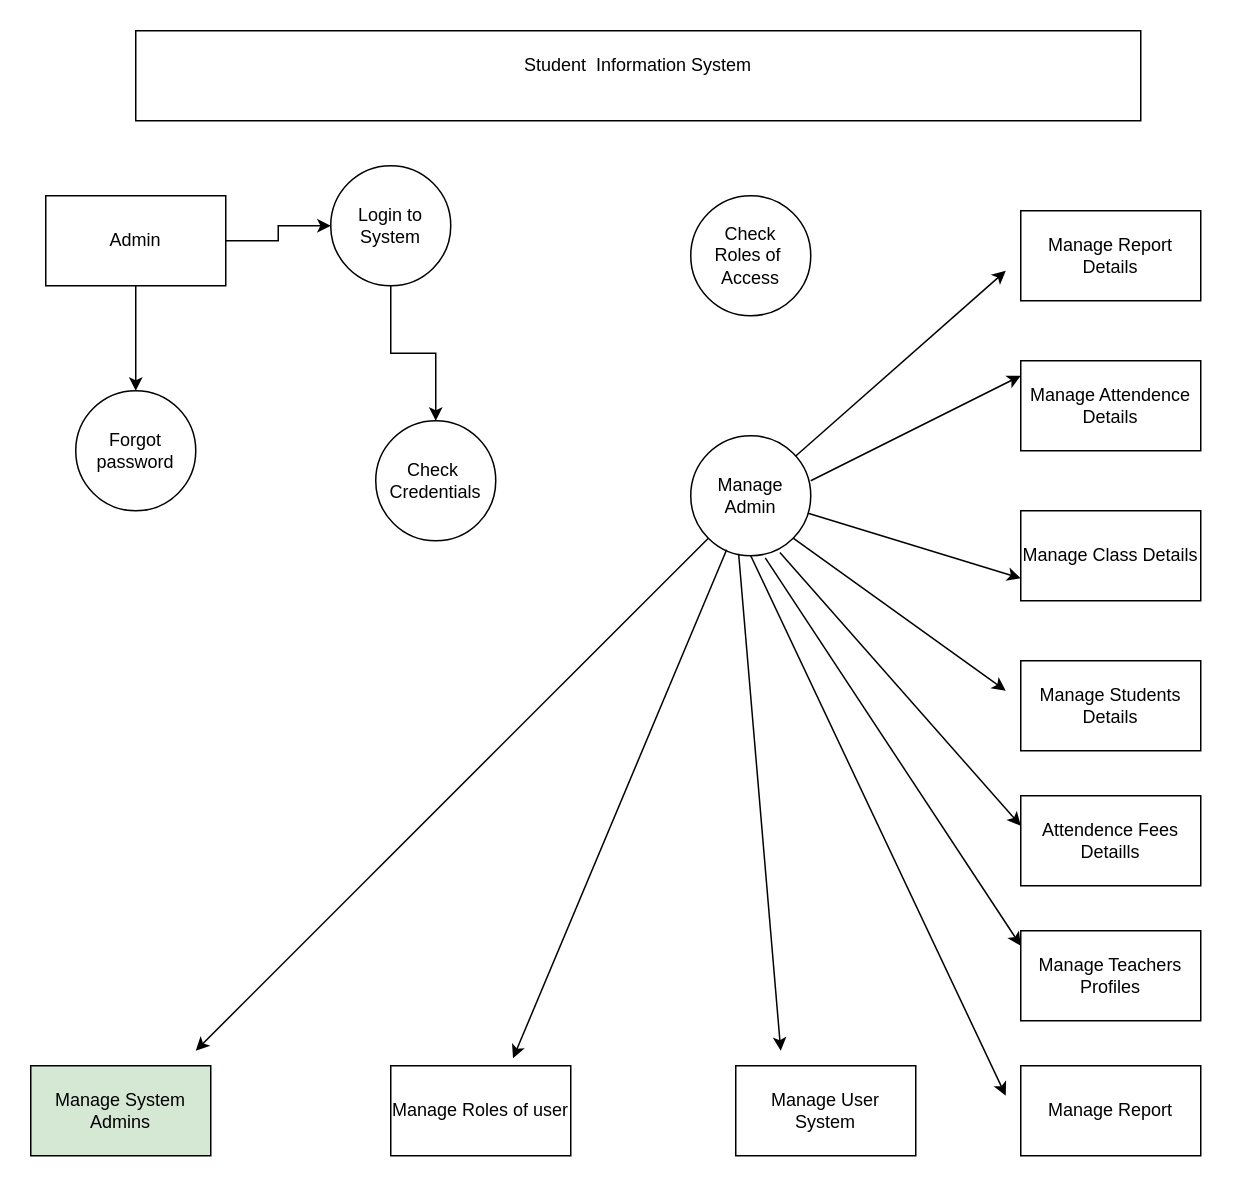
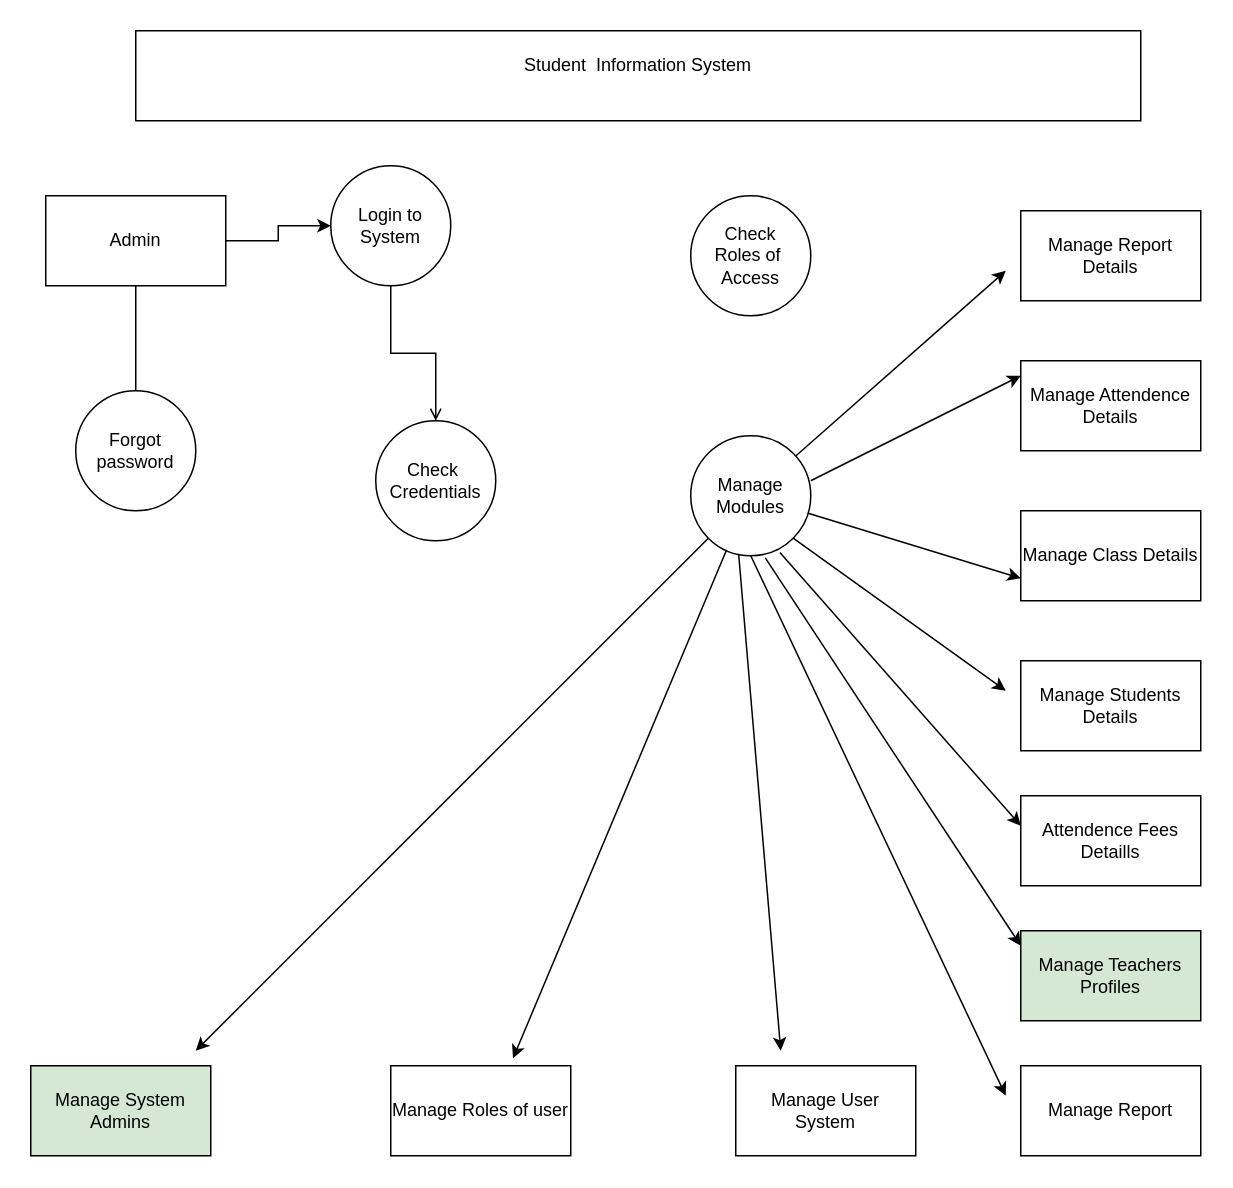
edge "Admin" -> "Forgot password": arrowhead classic -> none
edge "Login to System" -> "Check Credentials": arrowhead classic -> open
node "Manage Admin": label "Manage Admin" -> "Manage Modules"
node "Manage Teachers Profiles": fillcolor #ffffff -> #d5e8d4
